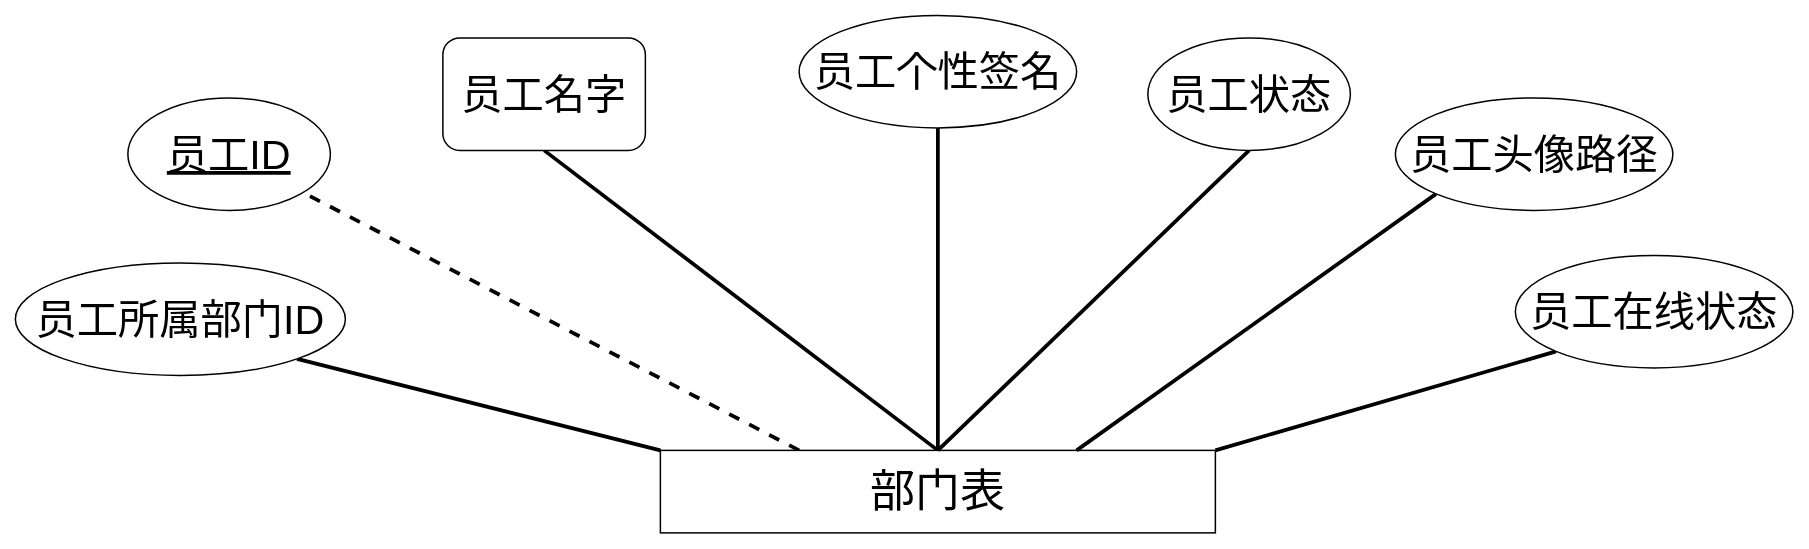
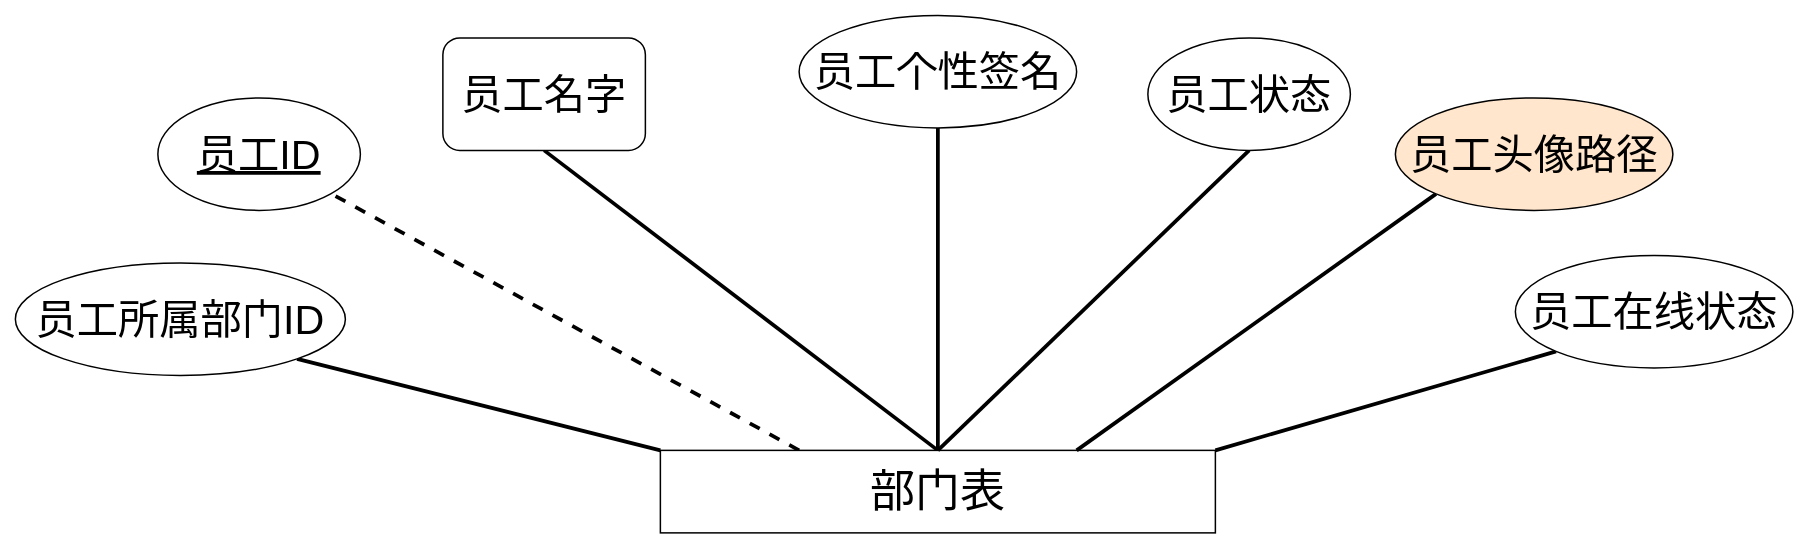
node "员工ID": moved (229, 154) -> (259, 154)
node "员工头像路径": fillcolor #ffffff -> #ffe6cc
